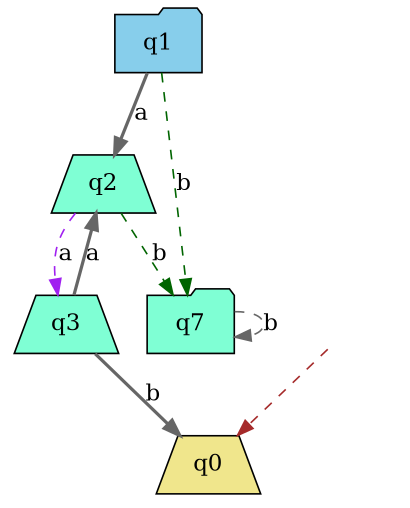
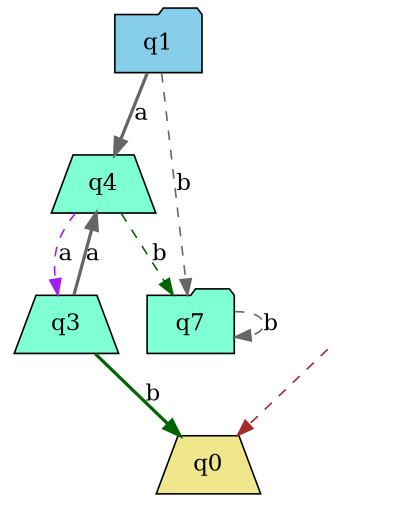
edge "q1" -> "q7": color darkgreen -> gray40
node "q2": label "q2" -> "q4"
edge "q3" -> "q0": color gray40 -> darkgreen
